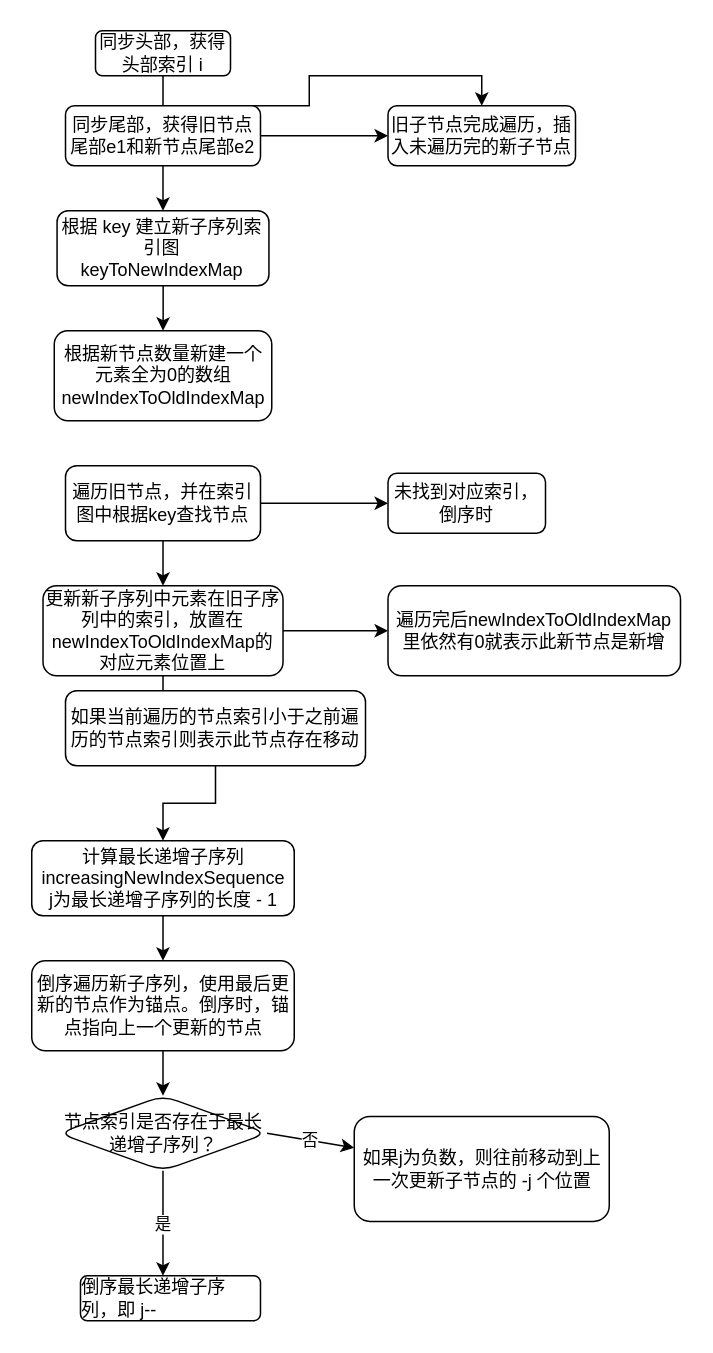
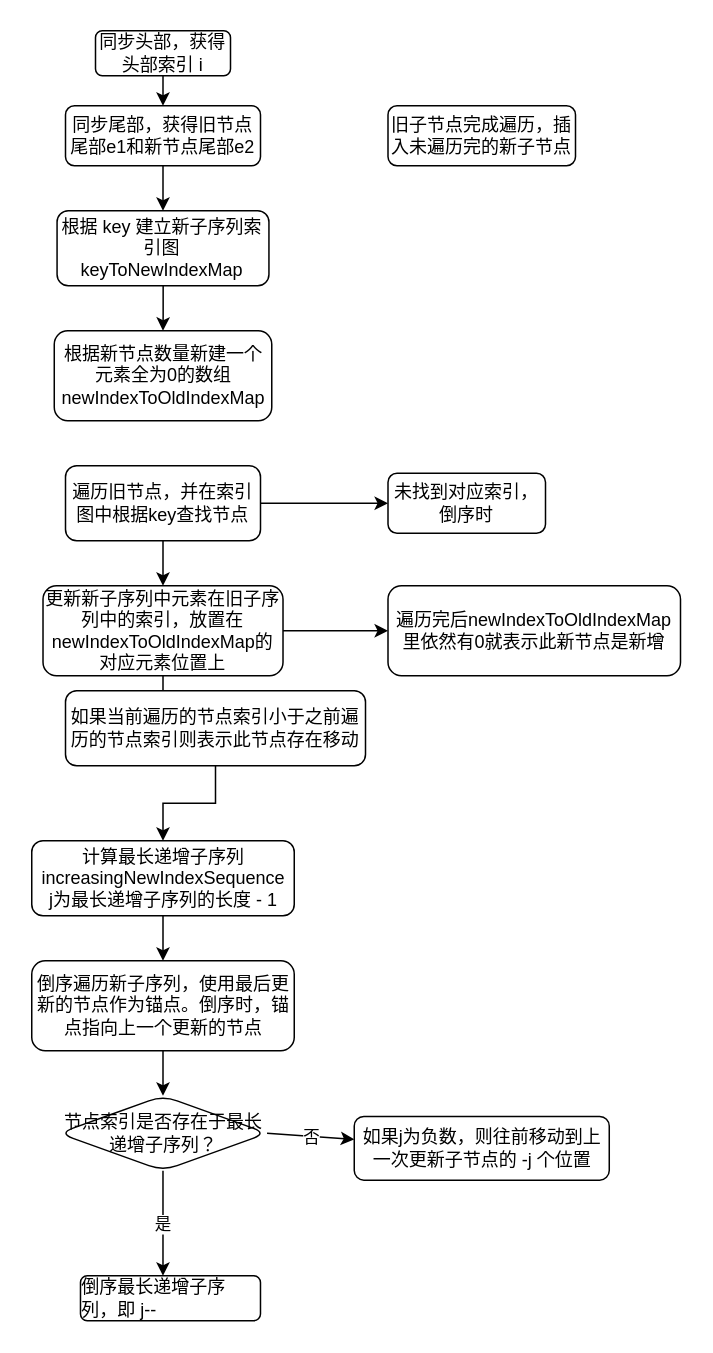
edge "同步头部，获得头部索引 i" -> "旧子节点完成遍历，插入未遍历完的新子节点": now "同步头部，获得头部索引 i" -> "同步尾部，获得旧节点尾部e1和新节点尾部e2"
edge "同步尾部，获得旧节点尾部e1和新节点尾部e2" -> "旧子节点完成遍历，插入未遍历完的新子节点": removed
node "如果j为负数，则往前移动到上一次更新子节点的 -j 个位置": size 255x105 -> 255x64
